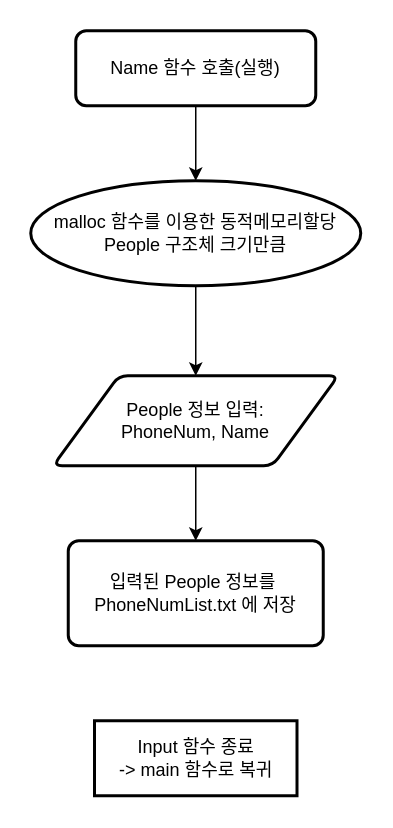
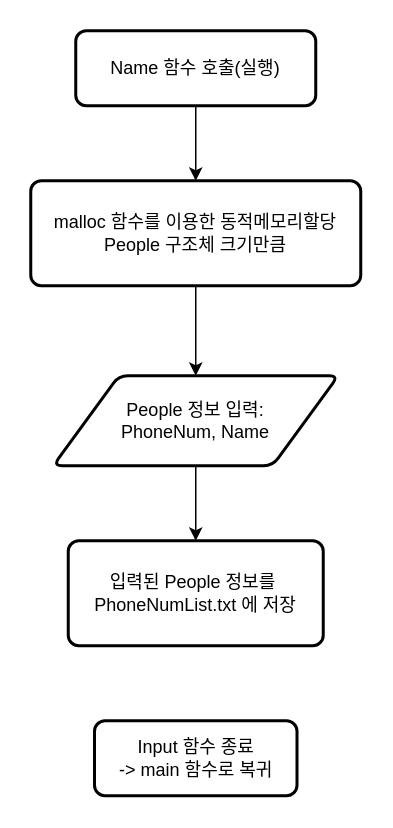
node "malloc 함수를 이용한 동적메모리할당 People 구조체 크기만큼": shape ellipse -> rounded rectangle
node "Input 함수 종료 -> main 함수로 복귀": shape rectangle -> rounded rectangle
